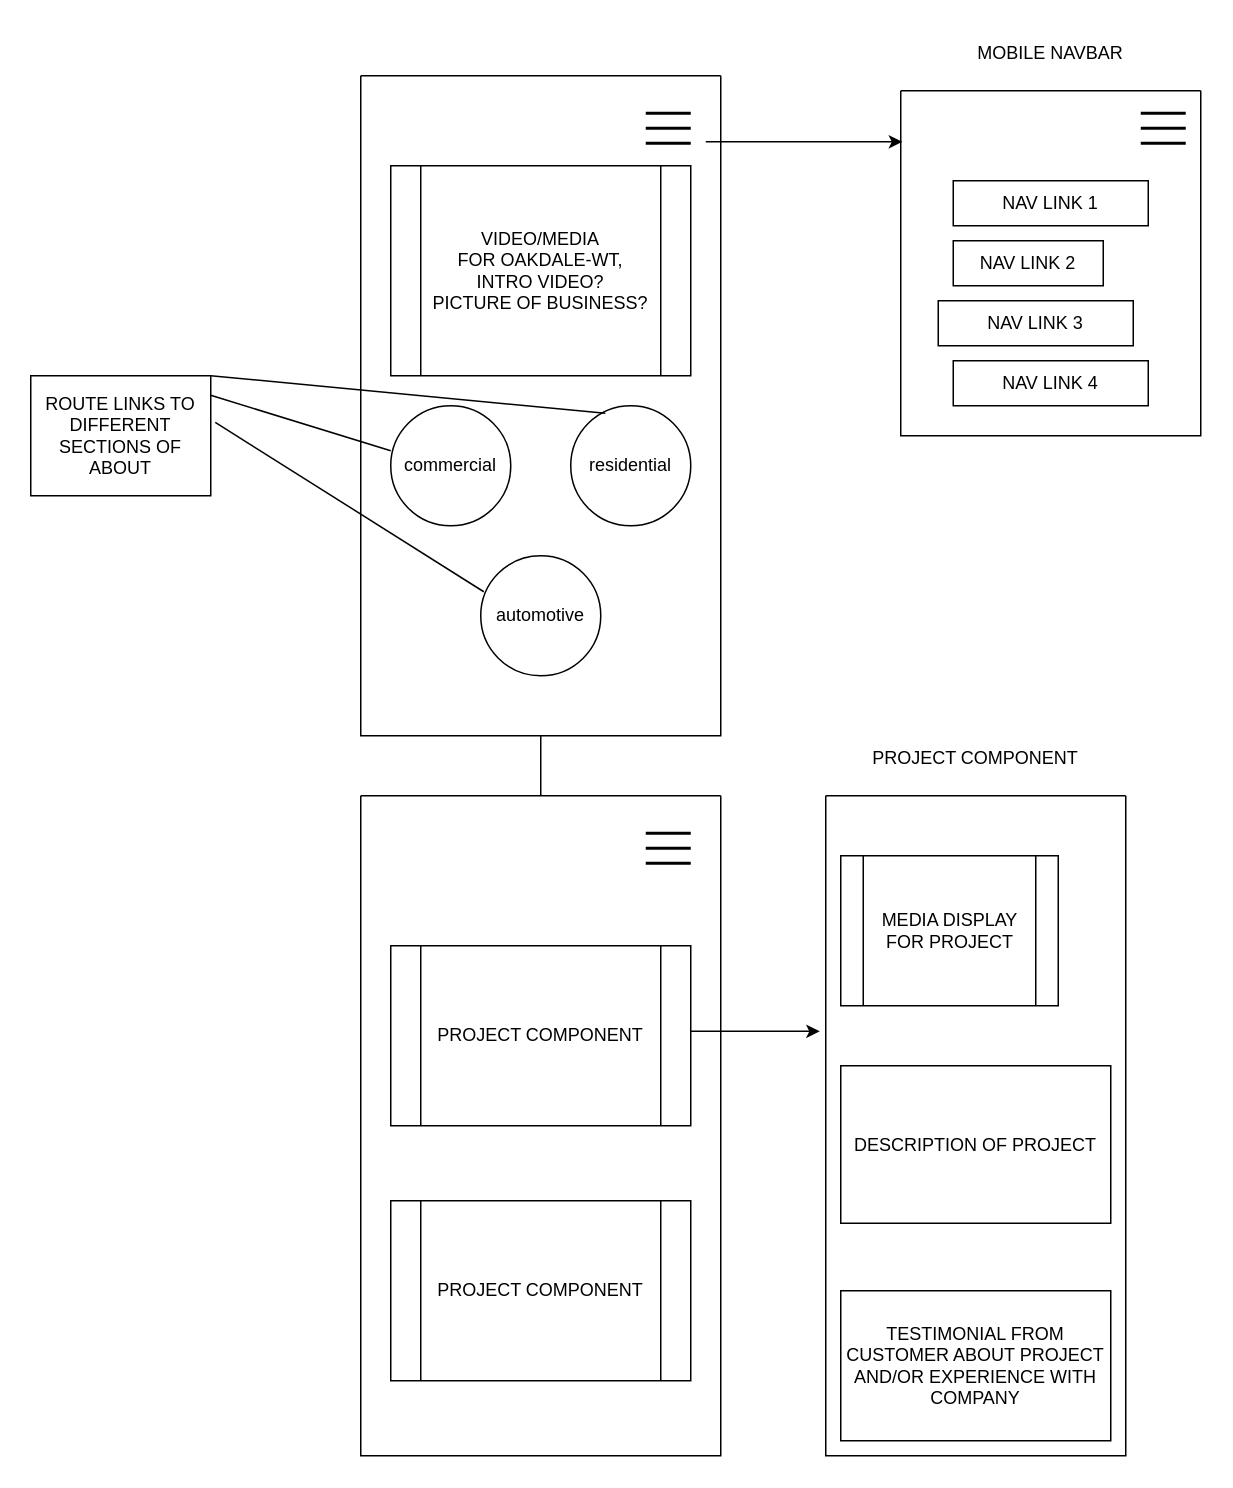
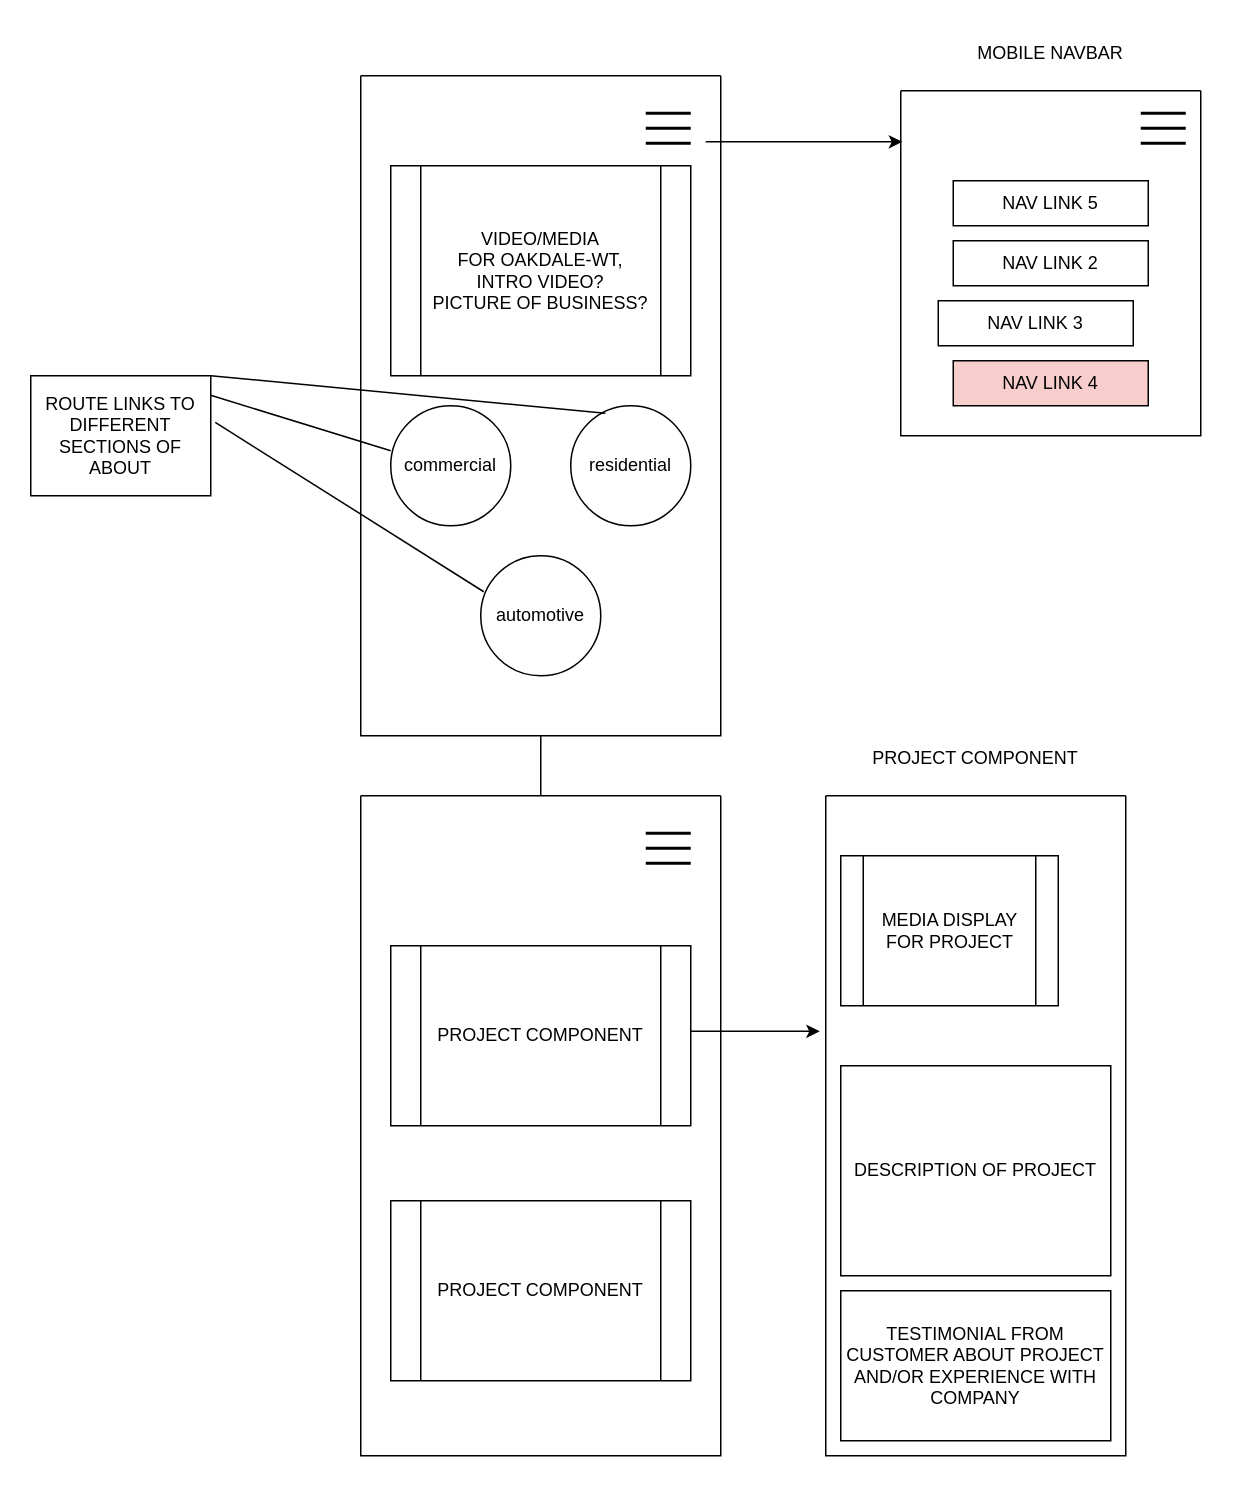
node "NAV LINK 1": label "NAV LINK 1" -> "NAV LINK 5"
node "NAV LINK 2": size 150x45 -> 195x45
node "NAV LINK 4": fillcolor #ffffff -> #f8cecc
node "DESCRIPTION OF PROJECT": size 270x158 -> 270x210
